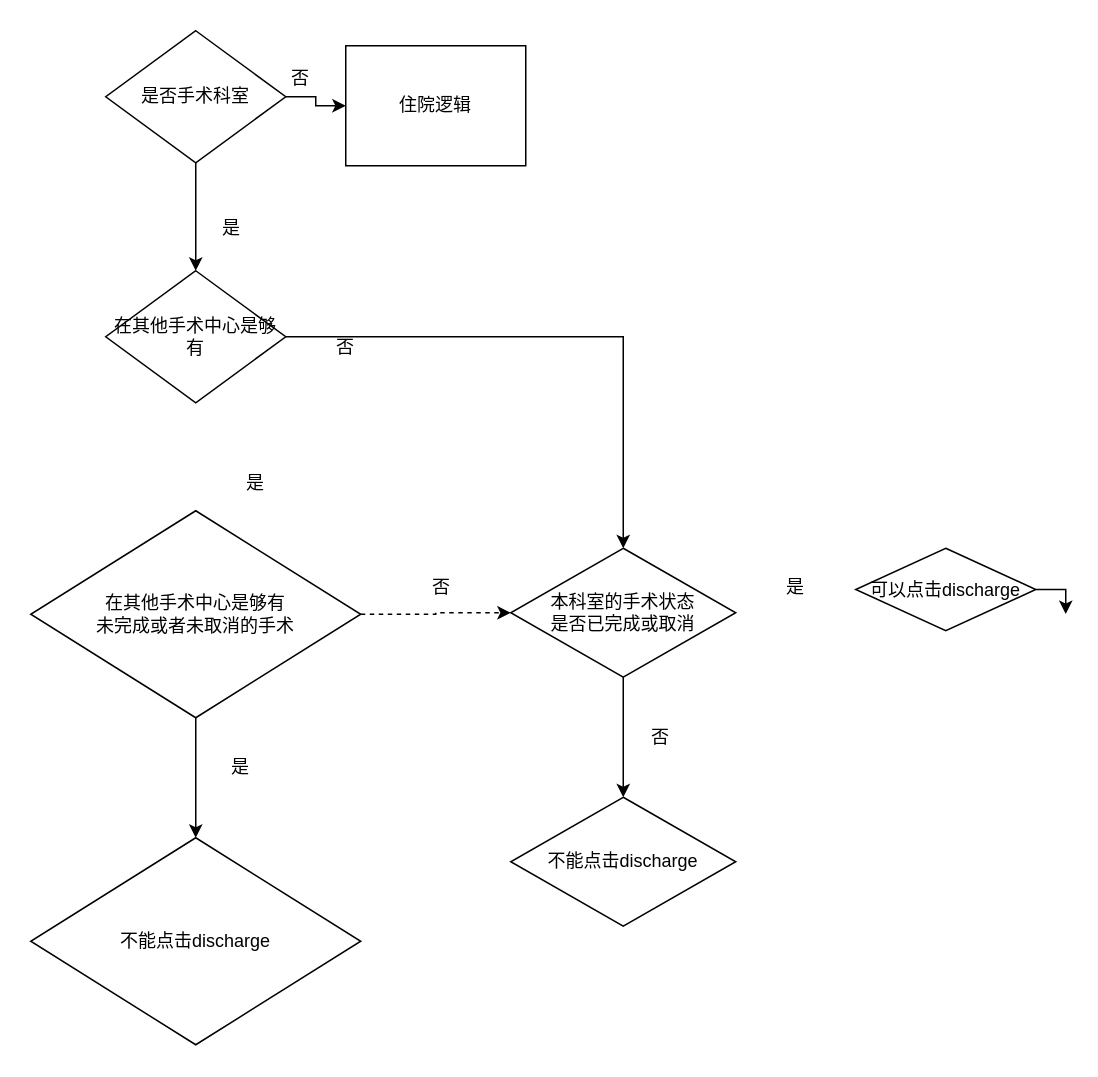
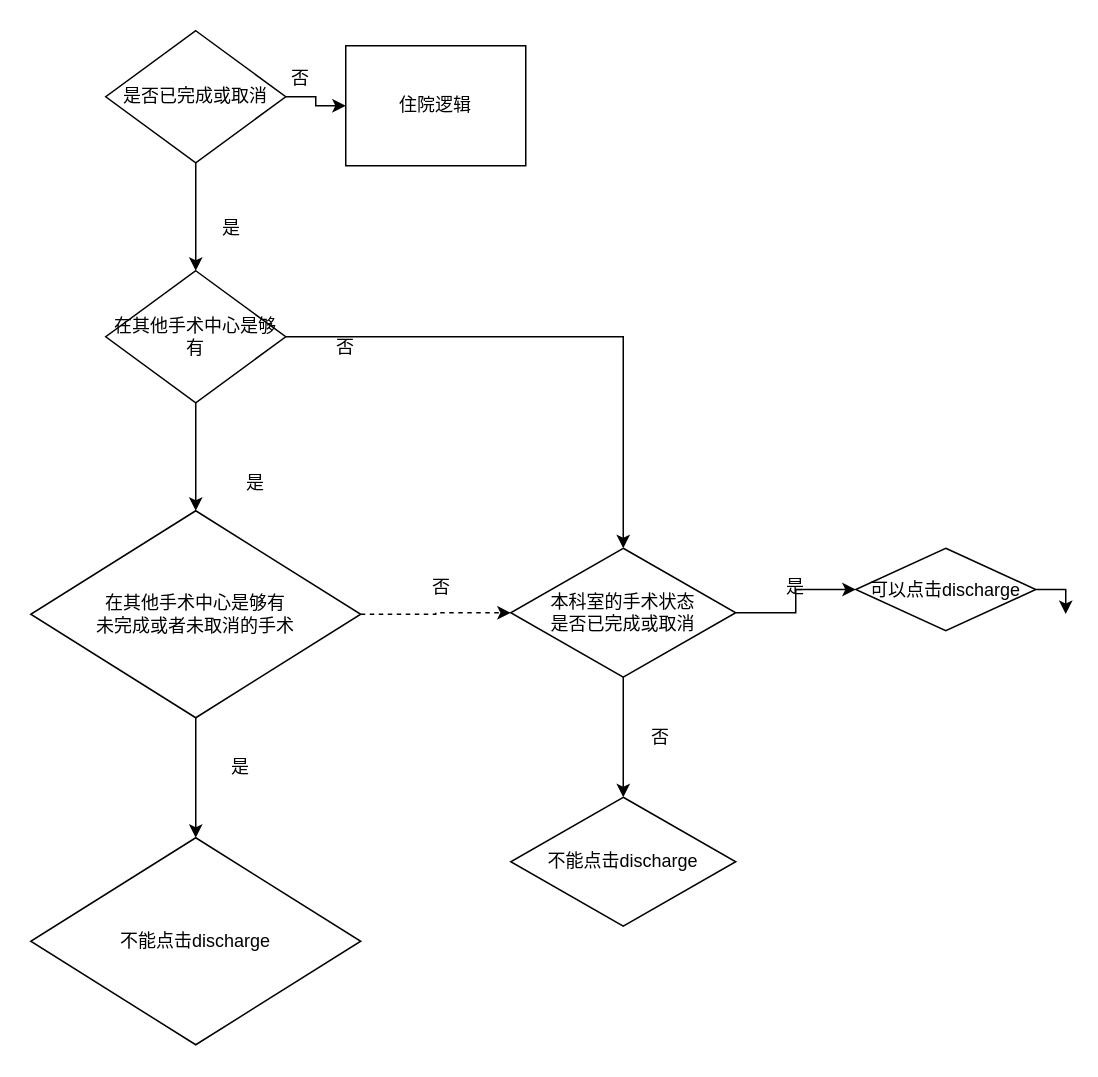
node "是否手术科室": label "是否手术科室" -> "是否已完成或取消"
edge "在其他手术中心是够有" -> "在其他手术中心是够有 未完成或者未取消的手术": added
edge "本科室的手术状态 是否已完成或取消" -> "可以点击discharge": added
